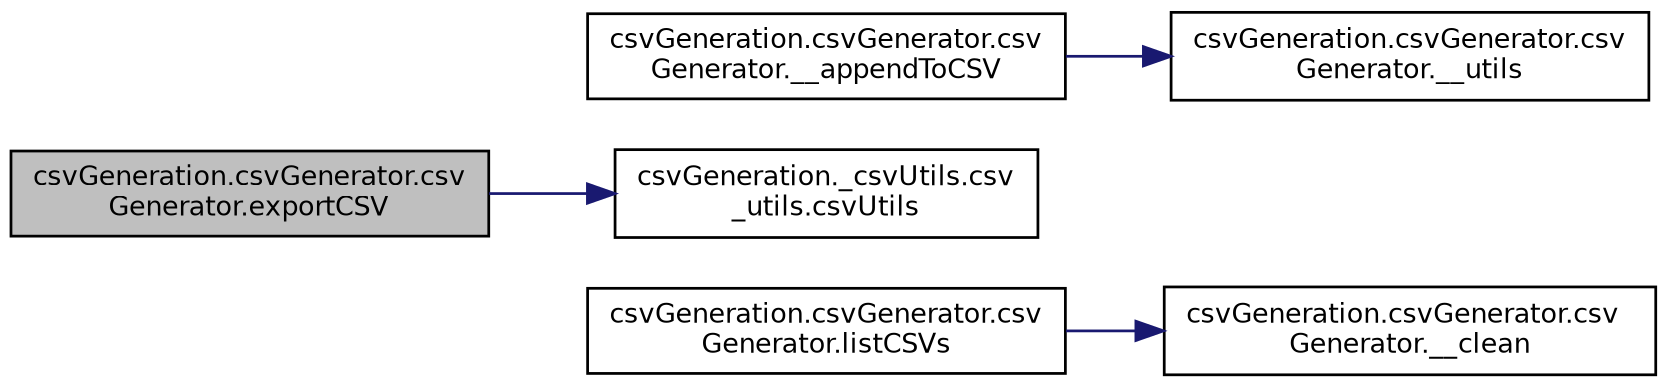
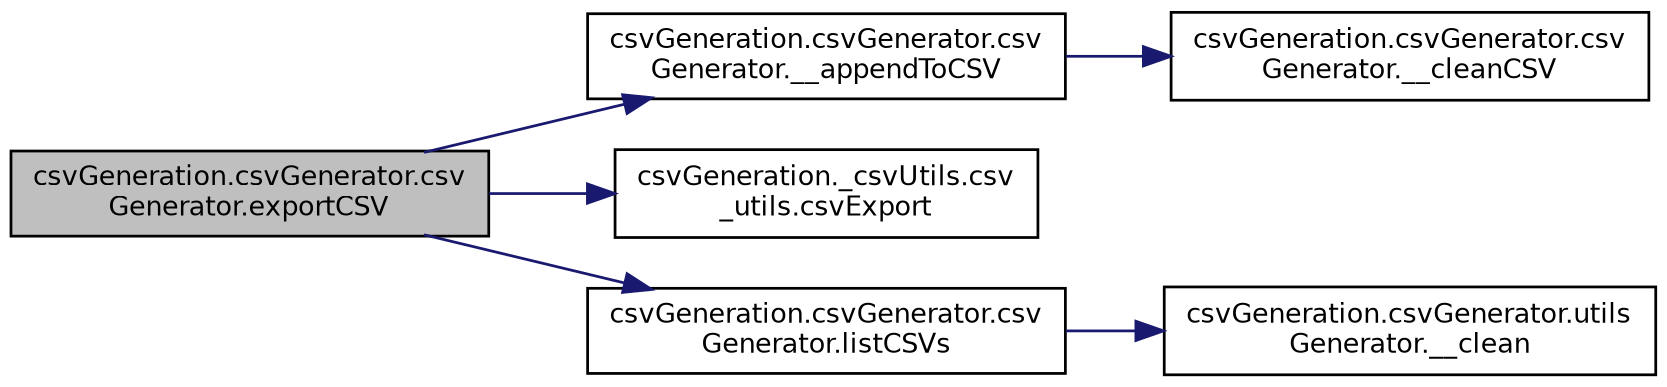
node "csvGeneration.csvGenerator.csv Generator.__utils": label "csvGeneration.csvGenerator.csv Generator.__utils" -> "csvGeneration.csvGenerator.csv Generator.__cleanCSV"
edge "csvGeneration.csvGenerator.csv Generator.exportCSV" -> "csvGeneration.csvGenerator.csv Generator.__appendToCSV": added
node "csvGeneration._csvUtils.csv _utils.csvUtils": label "csvGeneration._csvUtils.csv _utils.csvUtils" -> "csvGeneration._csvUtils.csv _utils.csvExport"
edge "csvGeneration.csvGenerator.csv Generator.exportCSV" -> "csvGeneration.csvGenerator.csv Generator.listCSVs": added
node "csvGeneration.csvGenerator.csv Generator.__clean": label "csvGeneration.csvGenerator.csv Generator.__clean" -> "csvGeneration.csvGenerator.utils Generator.__clean"
